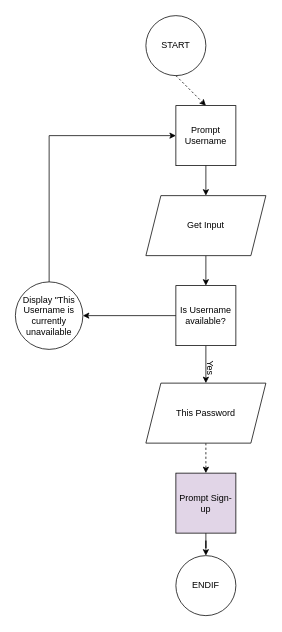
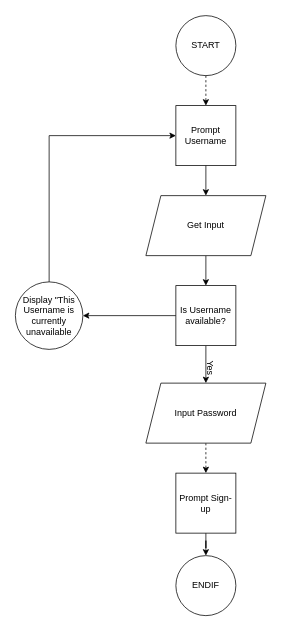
node "START": moved (176, 45) -> (206, 45)
node "This Password": label "This Password" -> "Input Password"
node "Prompt Sign-up": fillcolor #e1d5e7 -> #ffffff
